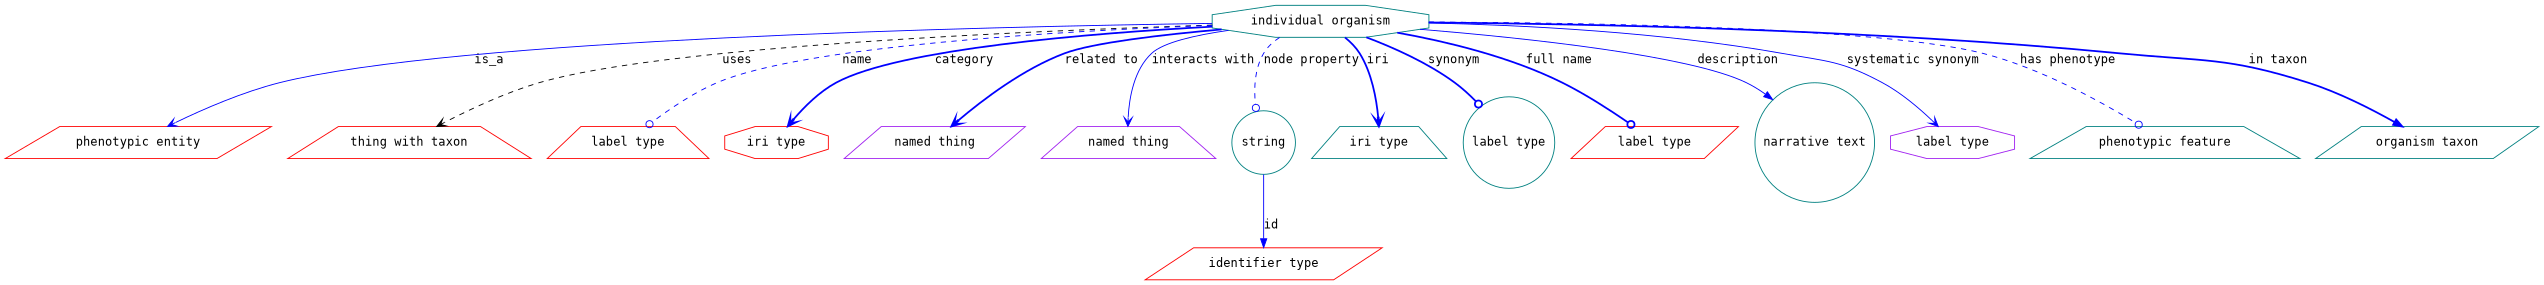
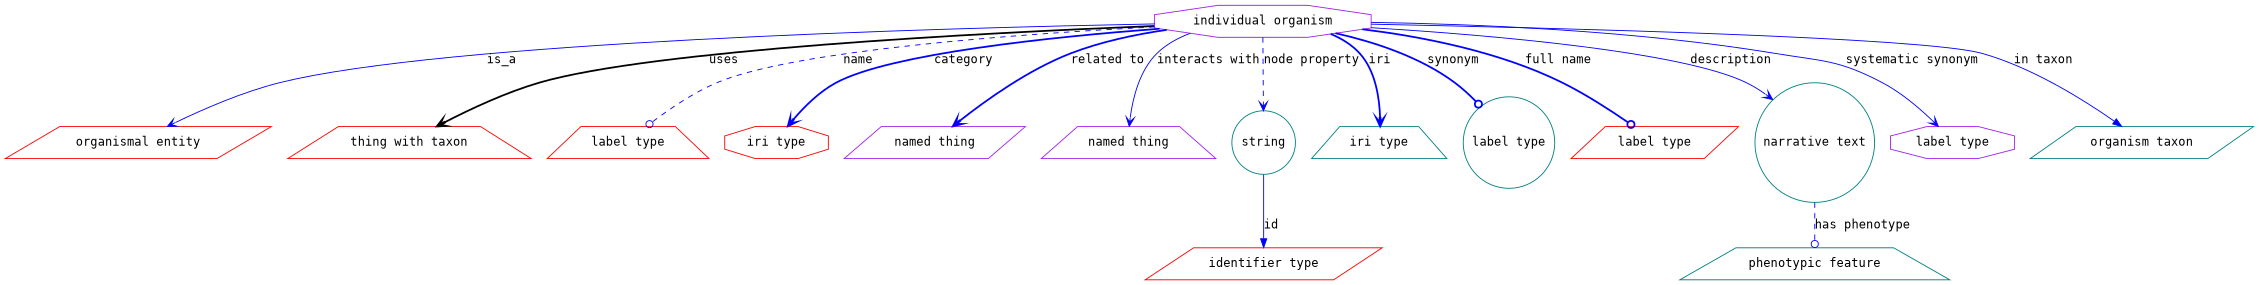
node "individual organism": color teal -> purple
edge "individual organism" -> "organism taxon": style bold -> solid
edge "individual organism" -> "phenotypic feature": now "narrative text" -> "phenotypic feature"
edge "individual organism" -> "thing with taxon": style dashed -> bold
edge "individual organism" -> "narrative text": arrowhead normal -> vee
edge "individual organism" -> "string": arrowhead odot -> vee
node "phenotypic entity": label "phenotypic entity" -> "organismal entity"
